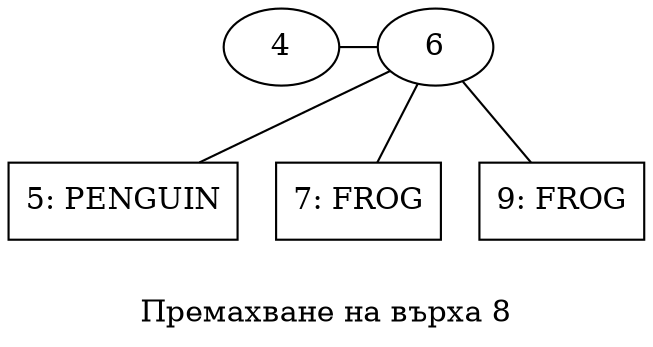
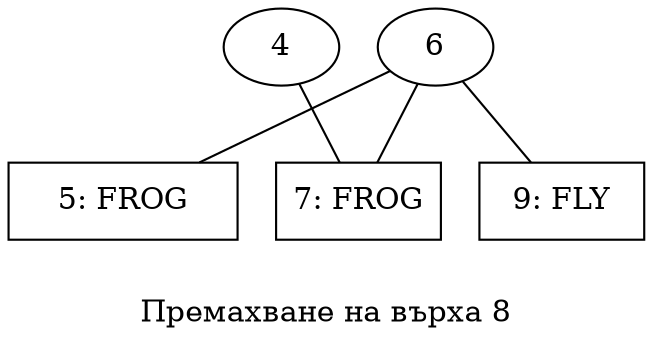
edge "4" -- "6": now "4" -- "7: FROG"
node "5: PENGUIN": label "5: PENGUIN" -> "5: FROG"
node "9: FROG": label "9: FROG" -> "9: FLY"
